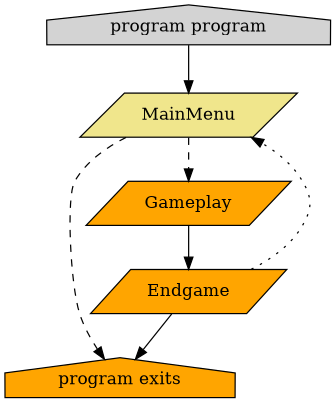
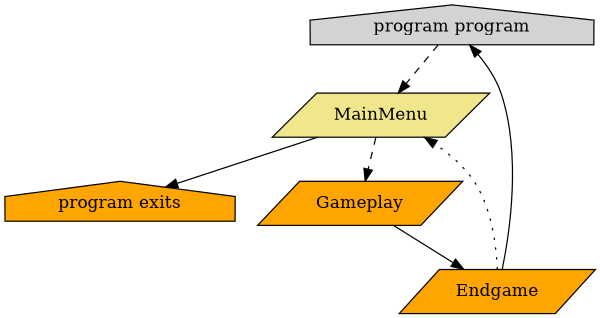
edge "program program" -> "MainMenu": style solid -> dashed
edge "MainMenu" -> "program exits": style dashed -> solid
edge "Endgame" -> "program exits": now "Endgame" -> "program program"
